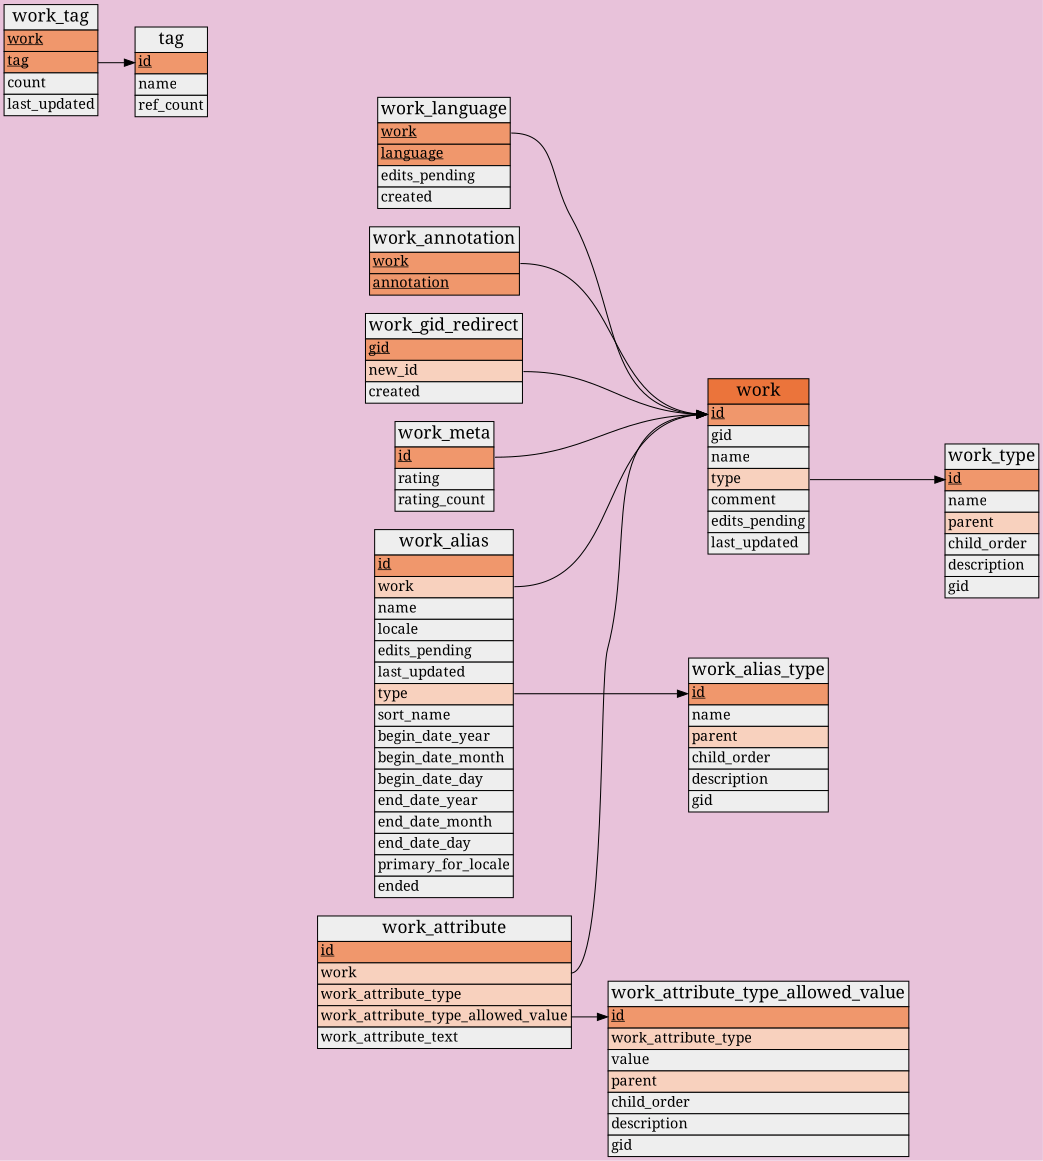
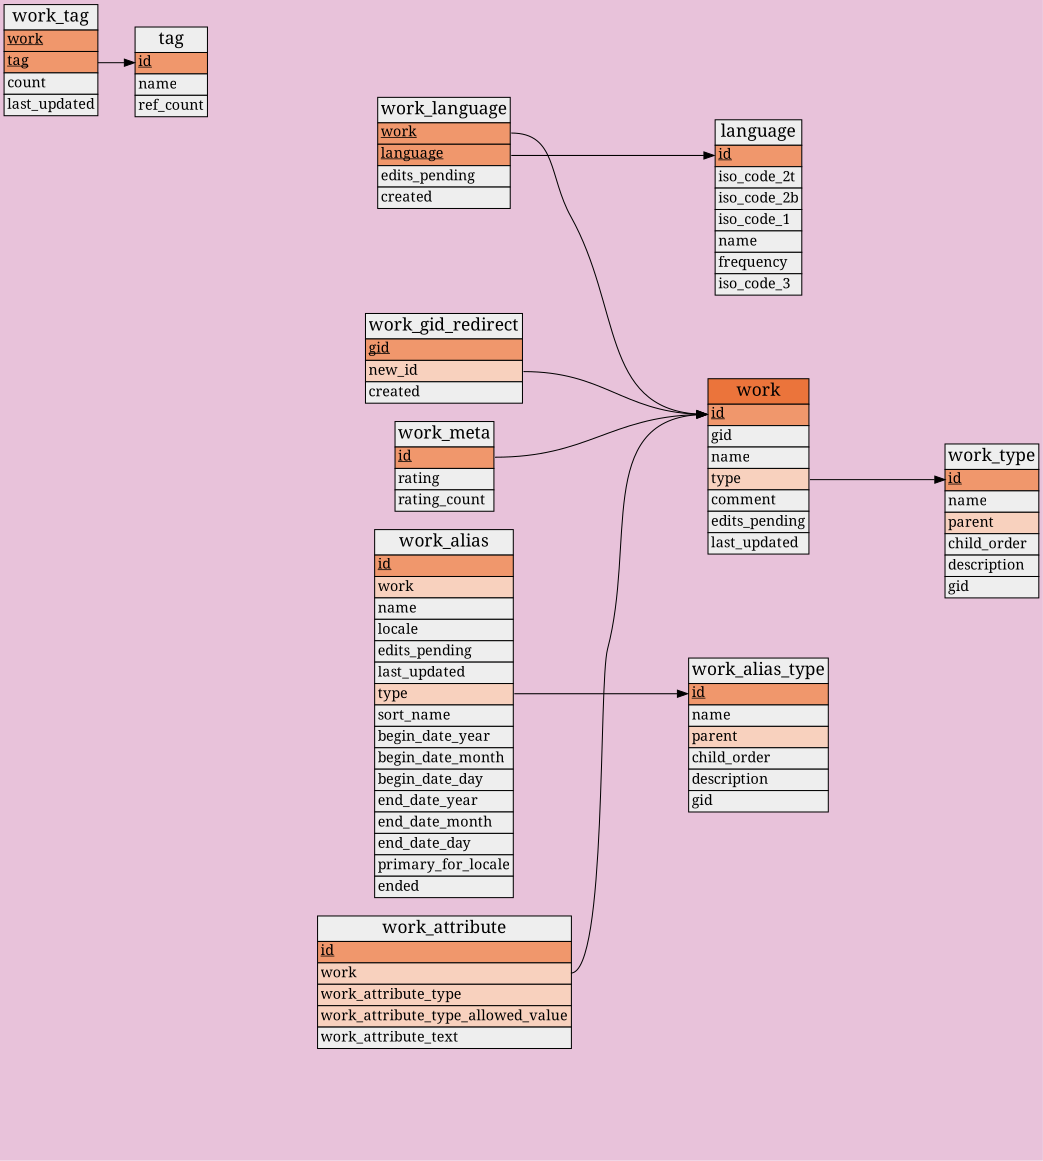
node "language": added
node "work_annotation": removed
edge "work_alias" -> "work": removed
node "work_attribute_type_allowed_value": removed
